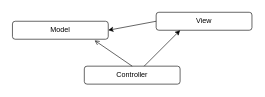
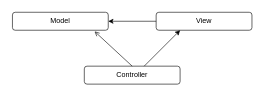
node "Model": moved (60, 30) -> (60, 21)
